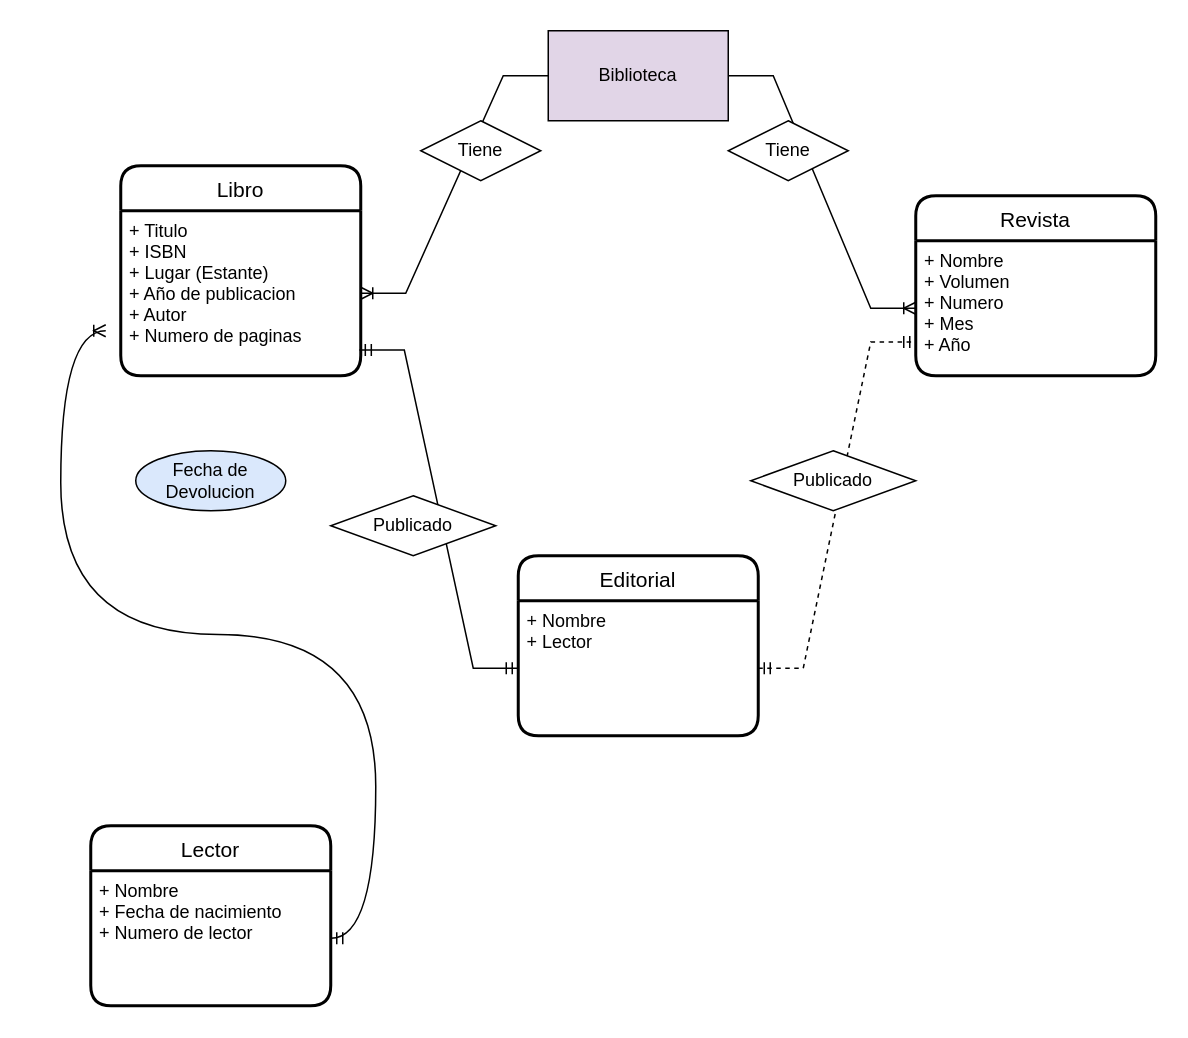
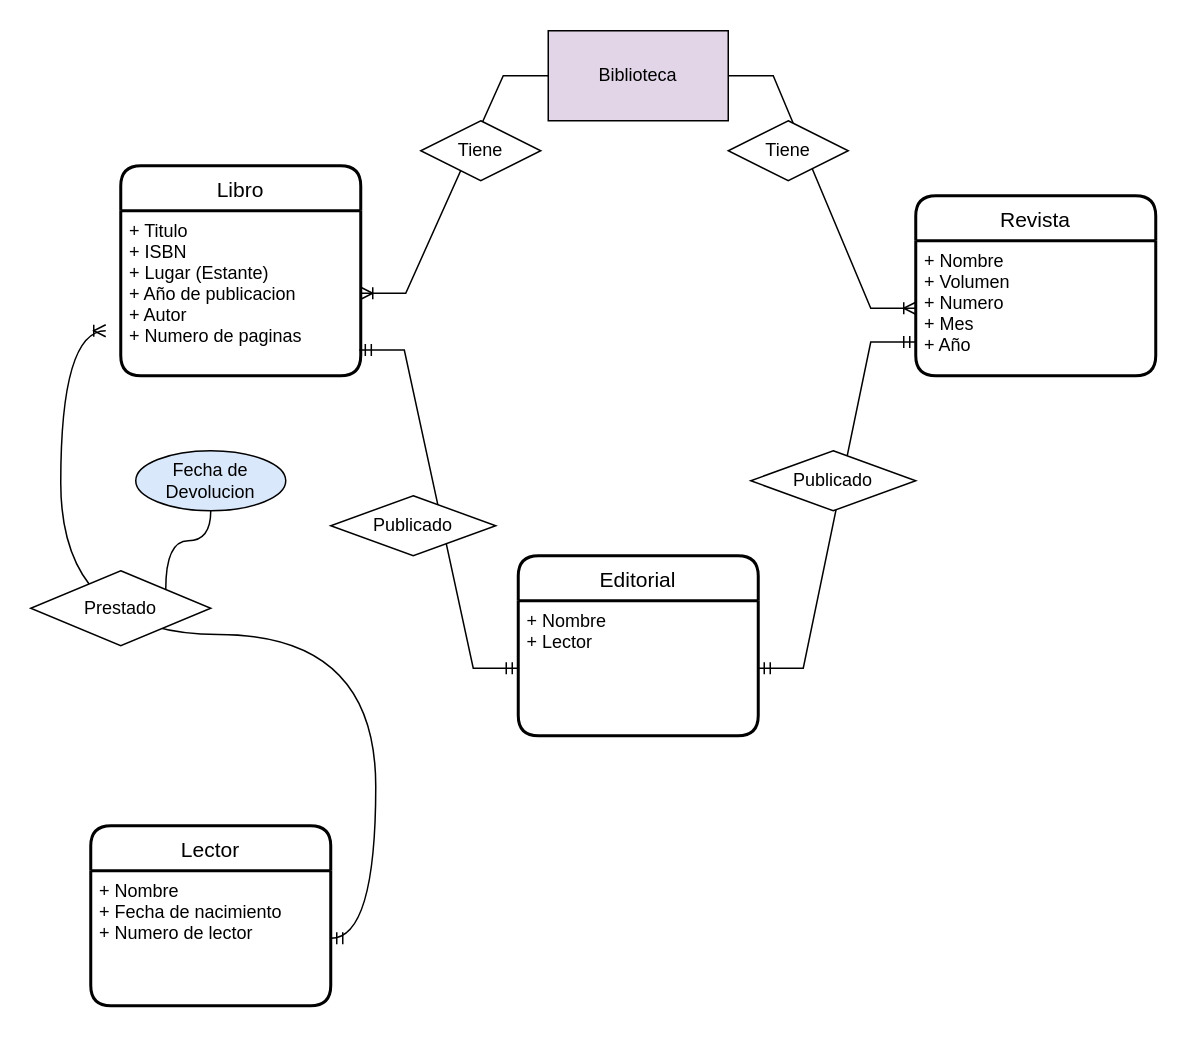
edge "Fecha de Devolucion" -- "Prestado": added
node "Prestado": added
edge "+ Nombre + Volumen + Numero + Mes + Año" -- "+ Nombre + Lector": style dashed -> solid
